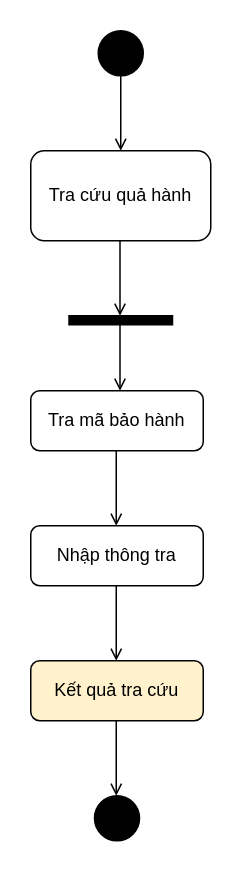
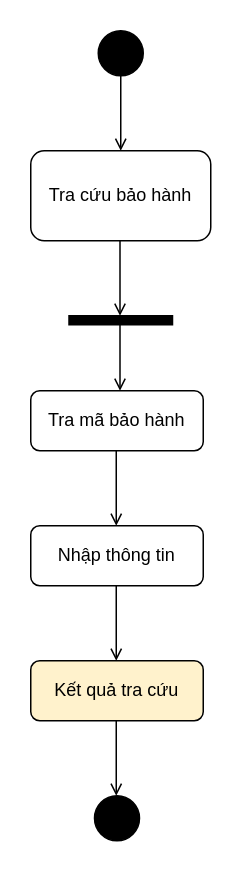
node "Tra cứu quả hành": label "Tra cứu quả hành" -> "Tra cứu bảo hành"
node "Nhập thông tra": label "Nhập thông tra" -> "Nhập thông tin"
